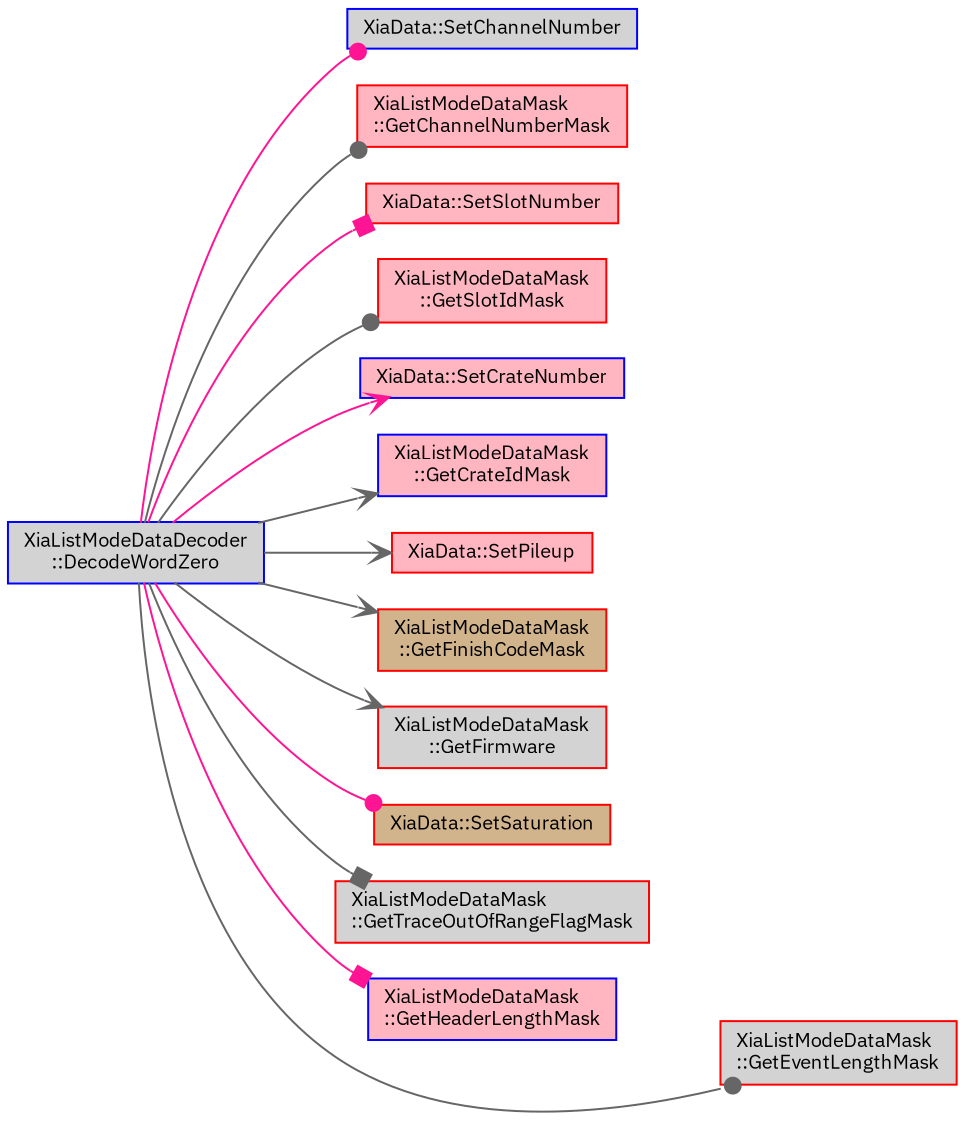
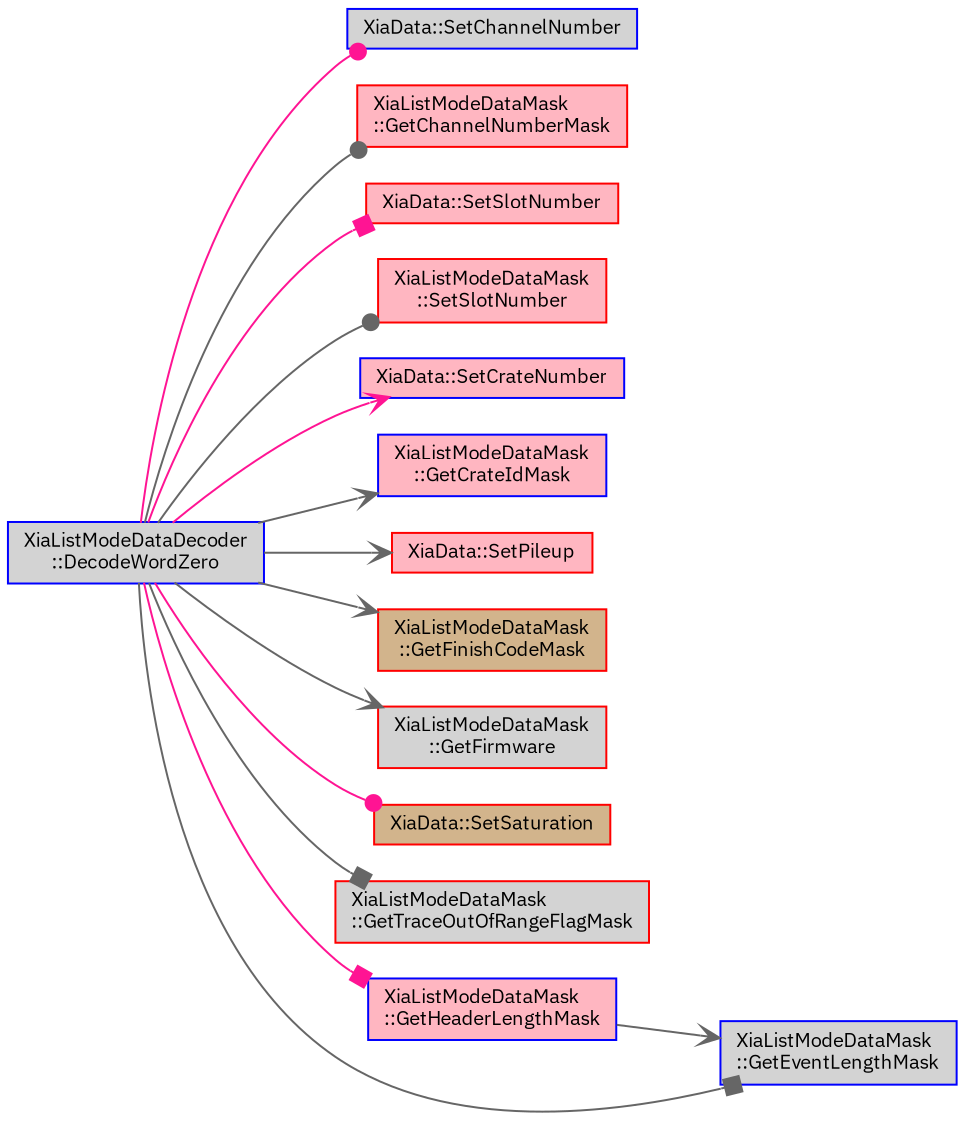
node "XiaListModeDataMask ::GetSlotIdMask": label "XiaListModeDataMask ::GetSlotIdMask" -> "XiaListModeDataMask ::SetSlotNumber"
edge "XiaListModeDataDecoder ::DecodeWordZero" -> "XiaListModeDataMask ::GetEventLengthMask": arrowhead dot -> box
edge "XiaListModeDataMask ::GetHeaderLengthMask" -> "XiaListModeDataMask ::GetEventLengthMask": added
node "XiaListModeDataMask ::GetEventLengthMask": color red -> blue
